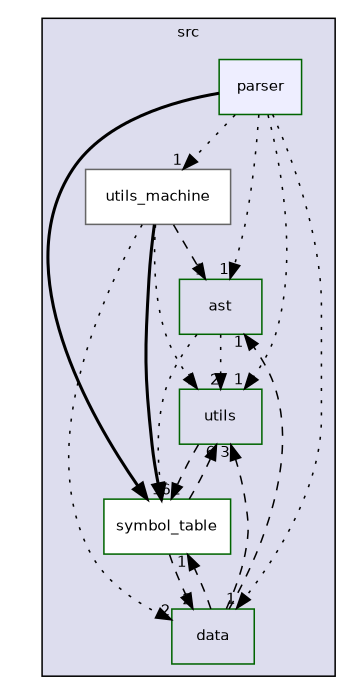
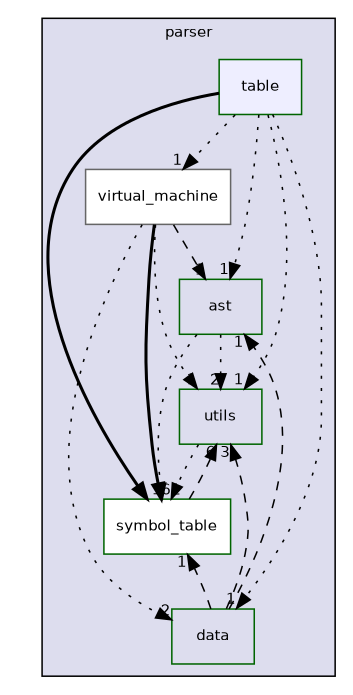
cluster "src": label "src" -> "parser"
node "parser": label "parser" -> "table"
node "utils_machine": label "utils_machine" -> "virtual_machine"
edge "utils" -> "symbol_table": style dashed -> dotted
edge "symbol_table" -> "data": removed
